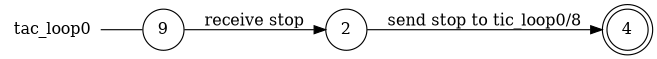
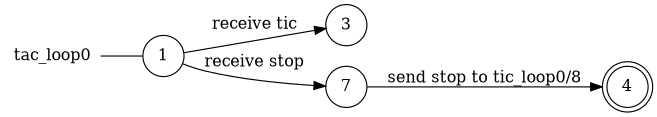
node "3": added
node "9": label "9" -> "1"
node "2": label "2" -> "7"
